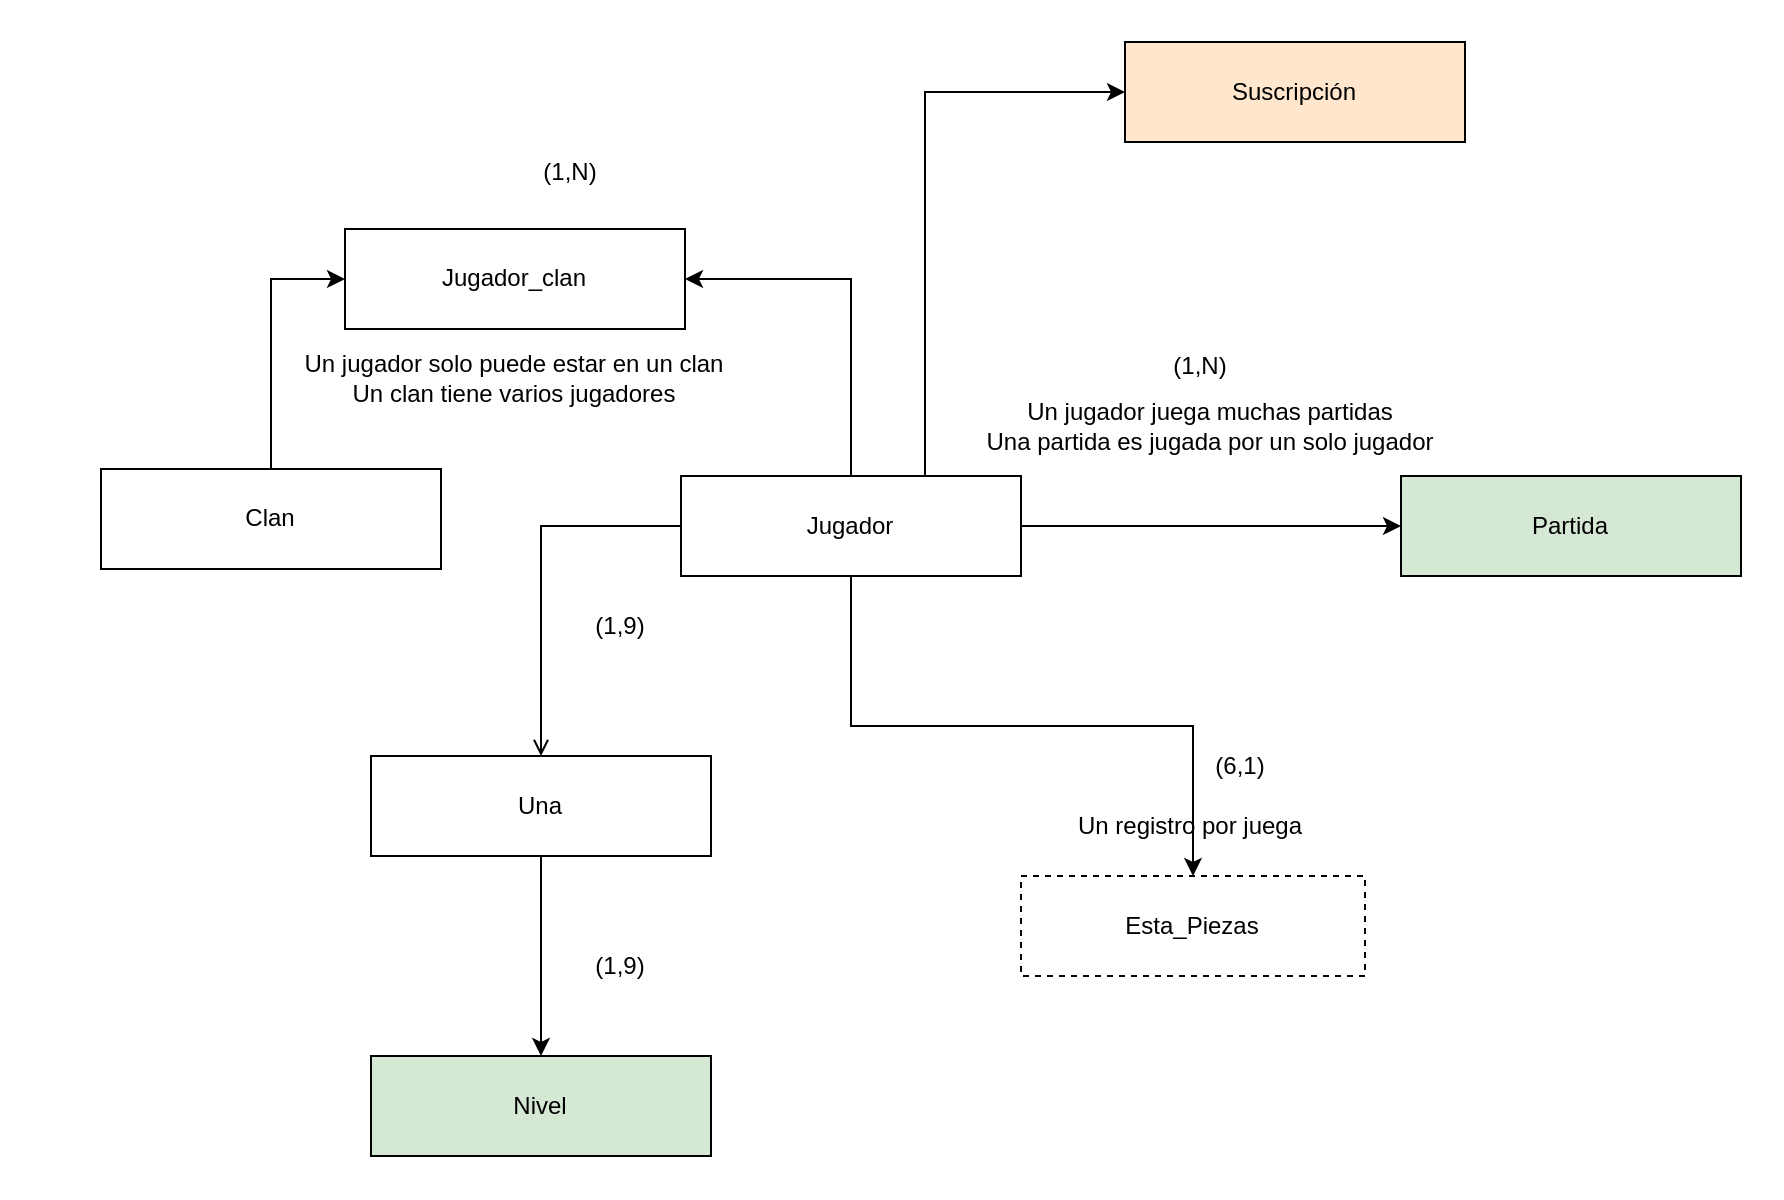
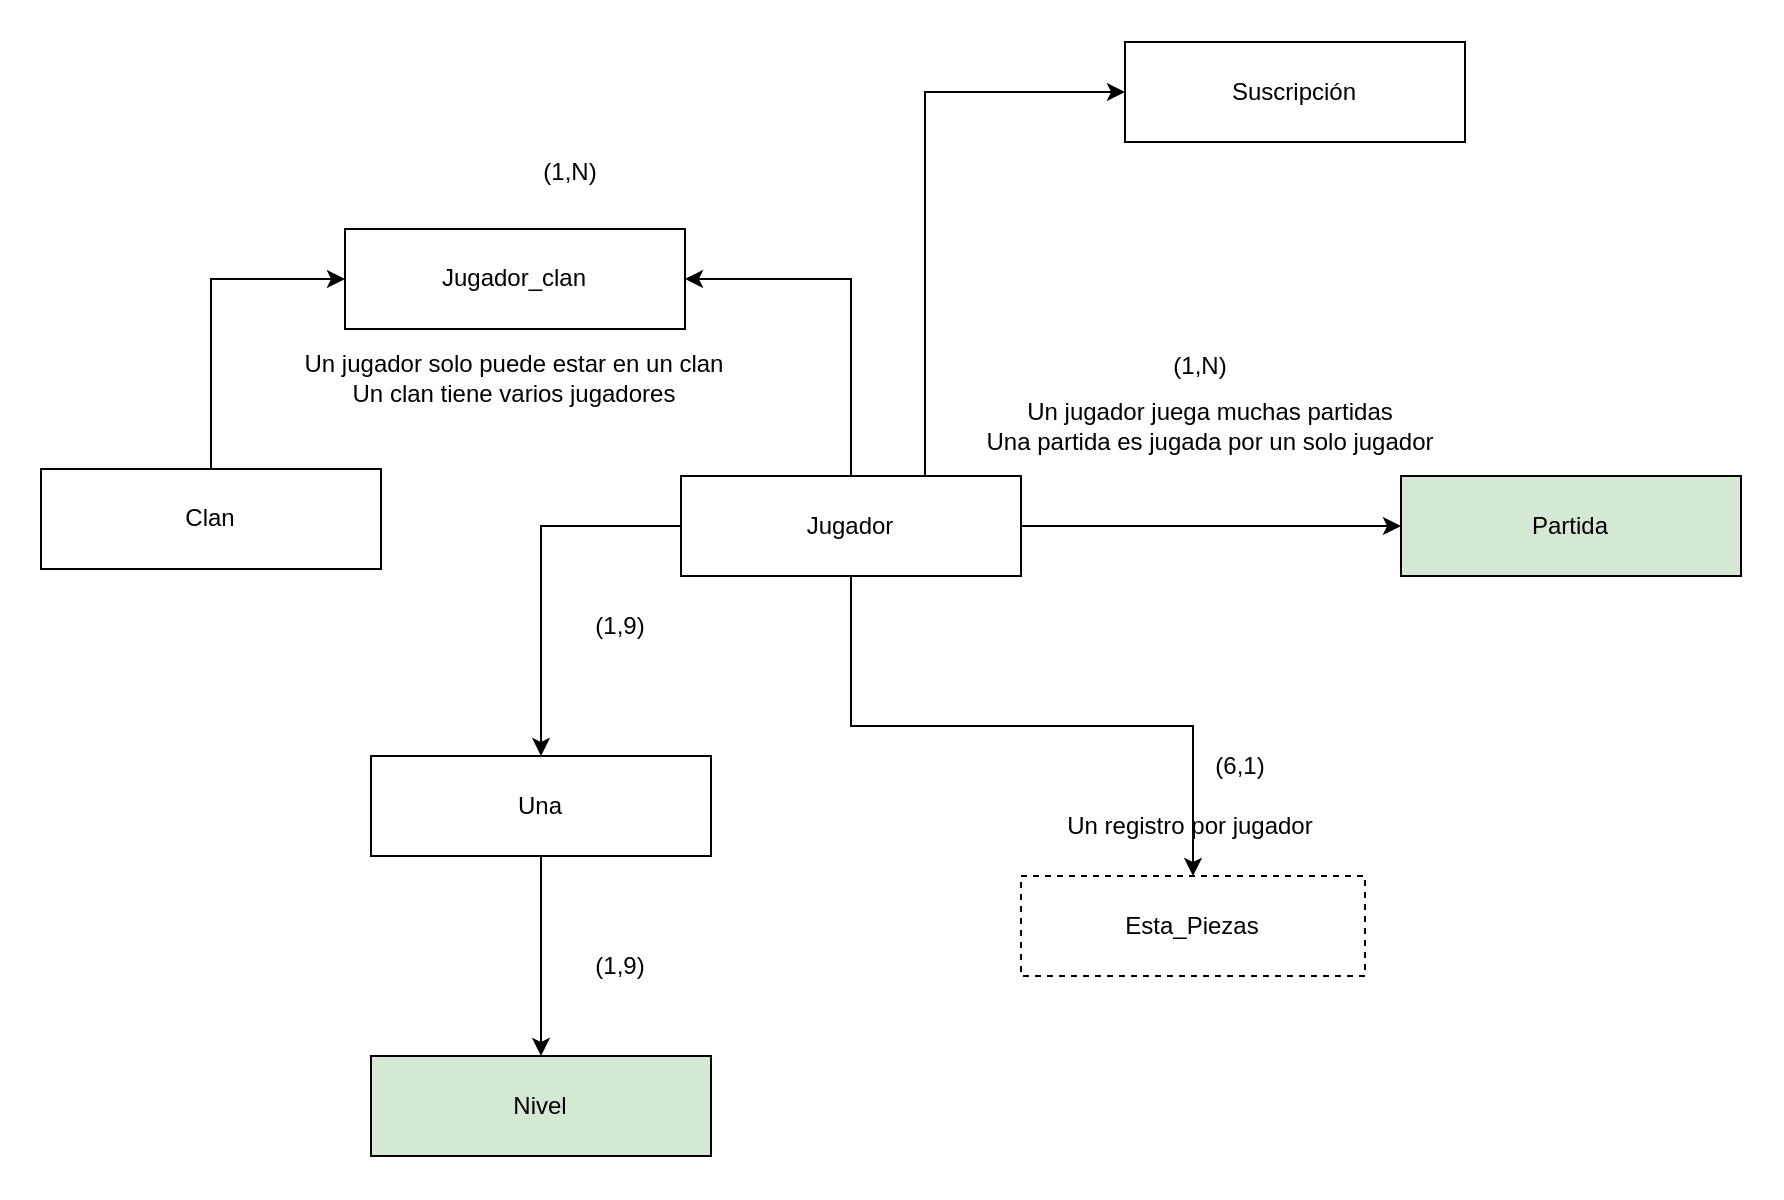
node "Suscripción": fillcolor #ffe6cc -> #ffffff
node "Clan": moved (271, 519) -> (211, 519)
edge "Jugador" -> "Una": arrowhead open -> classic
node "Un registro por juega": label "Un registro por juega" -> "Un registro por jugador"
